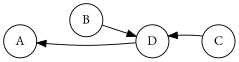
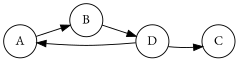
edge "A" -> "B": added
edge "C" -> "D": reversed
